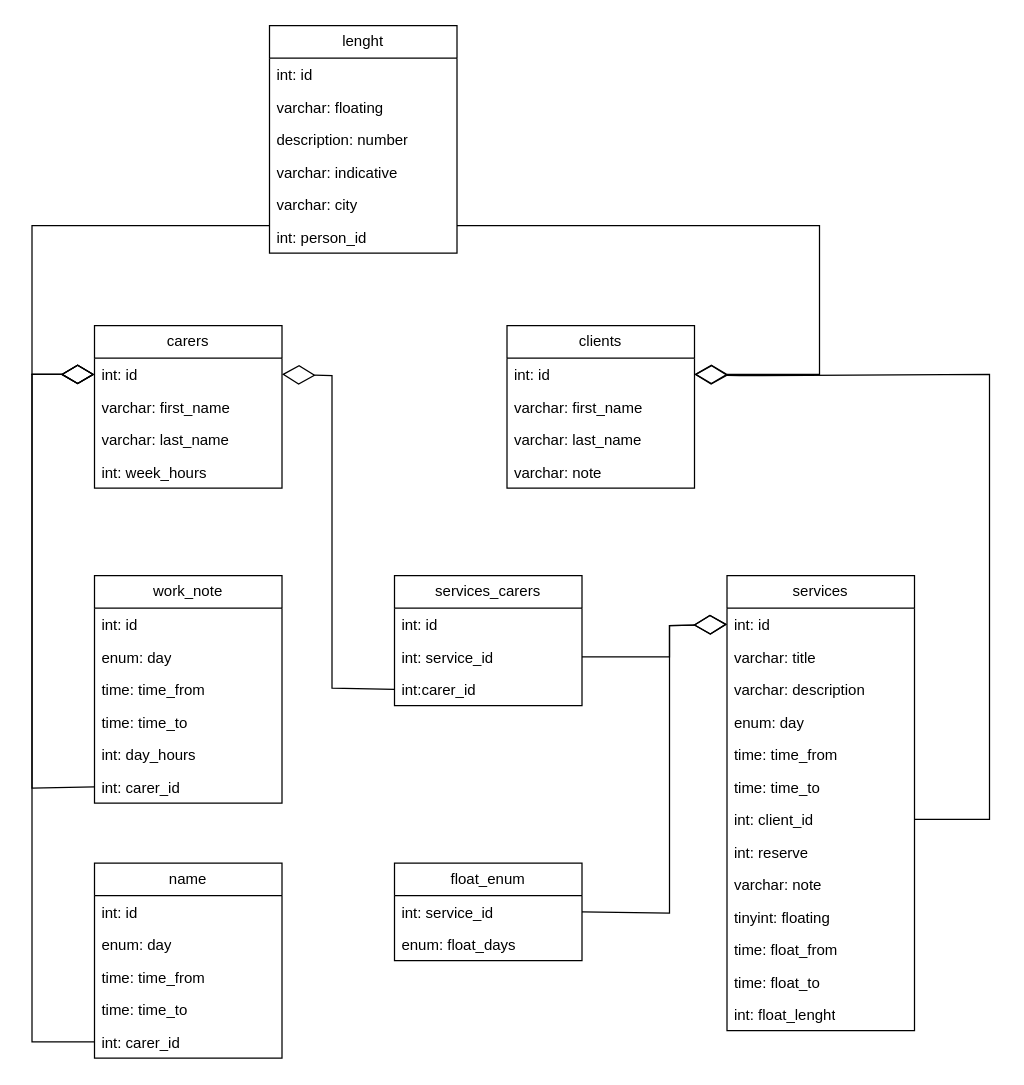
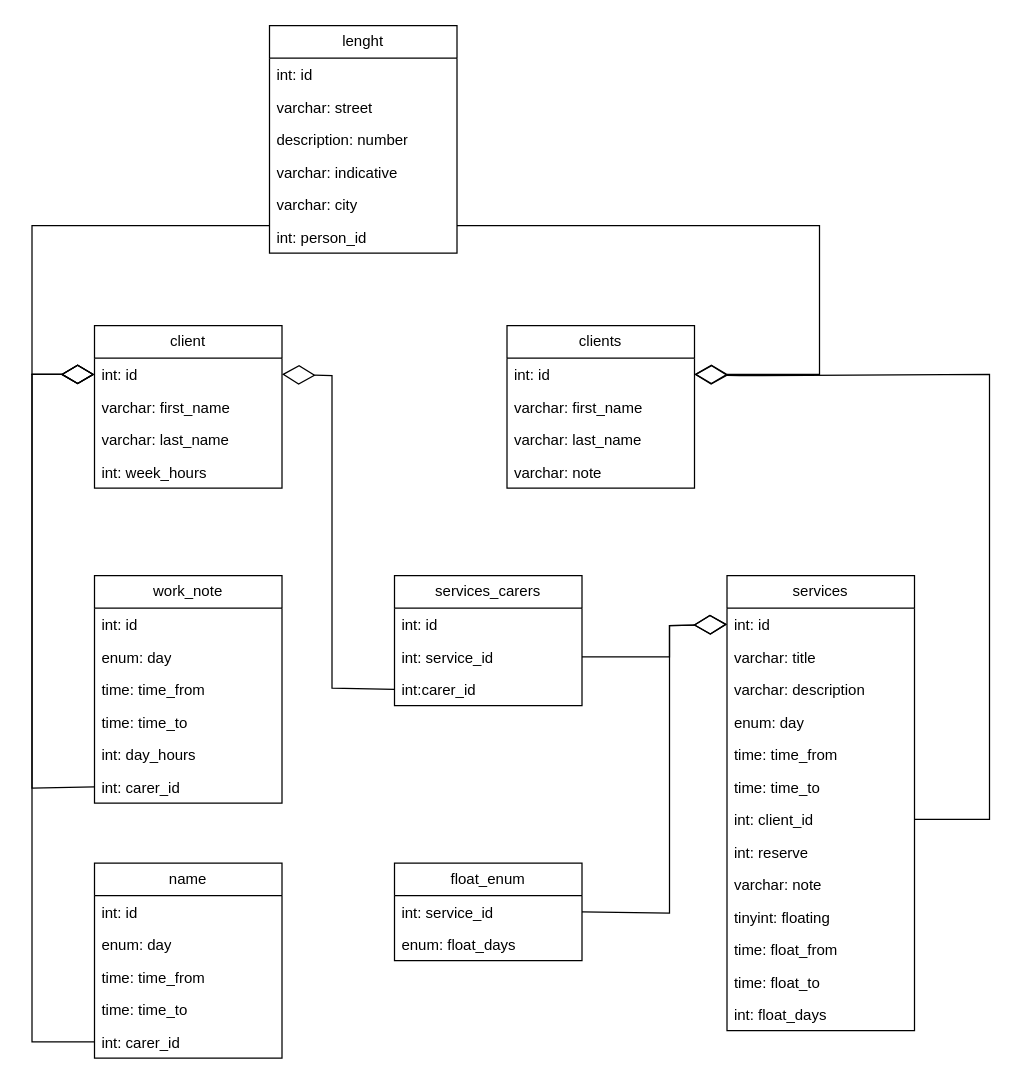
node "varchar: floating": label "varchar: floating" -> "varchar: street"
node "carers": label "carers" -> "client"
node "int: float_lenght": label "int: float_lenght" -> "int: float_days"
